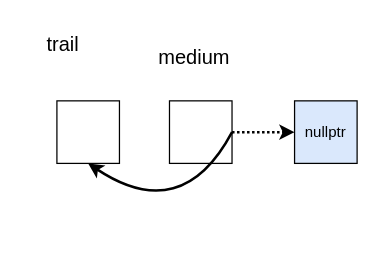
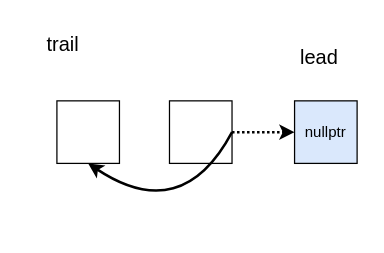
node "medium": removed
node "lead": added
